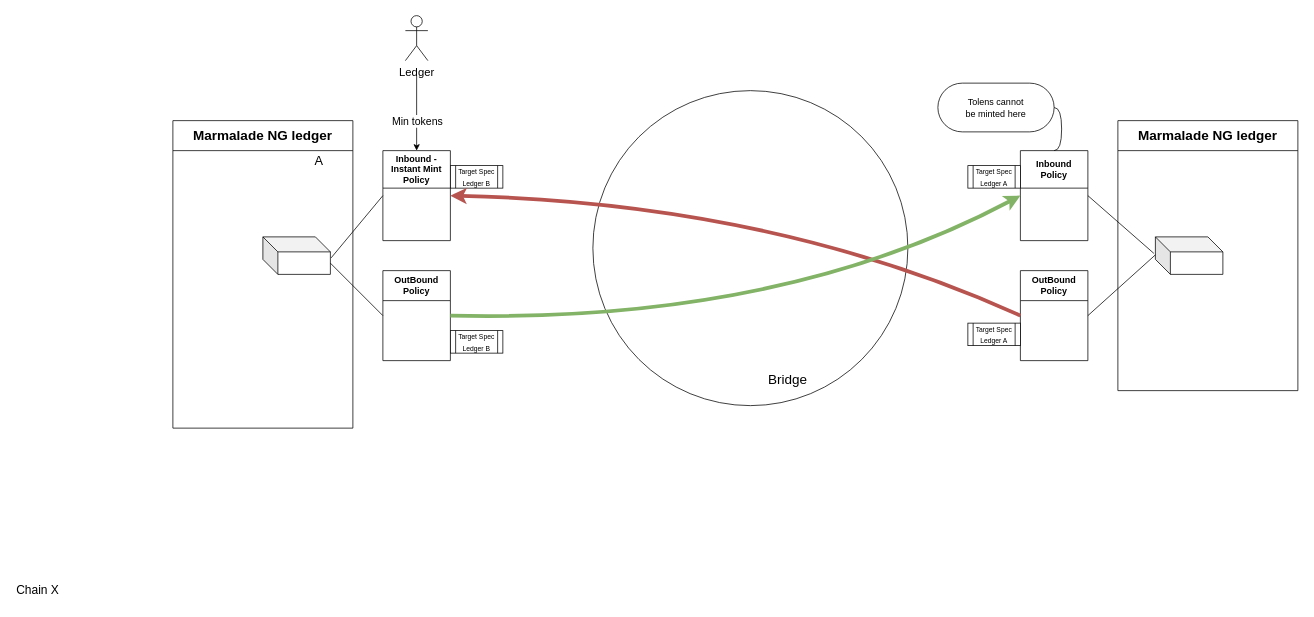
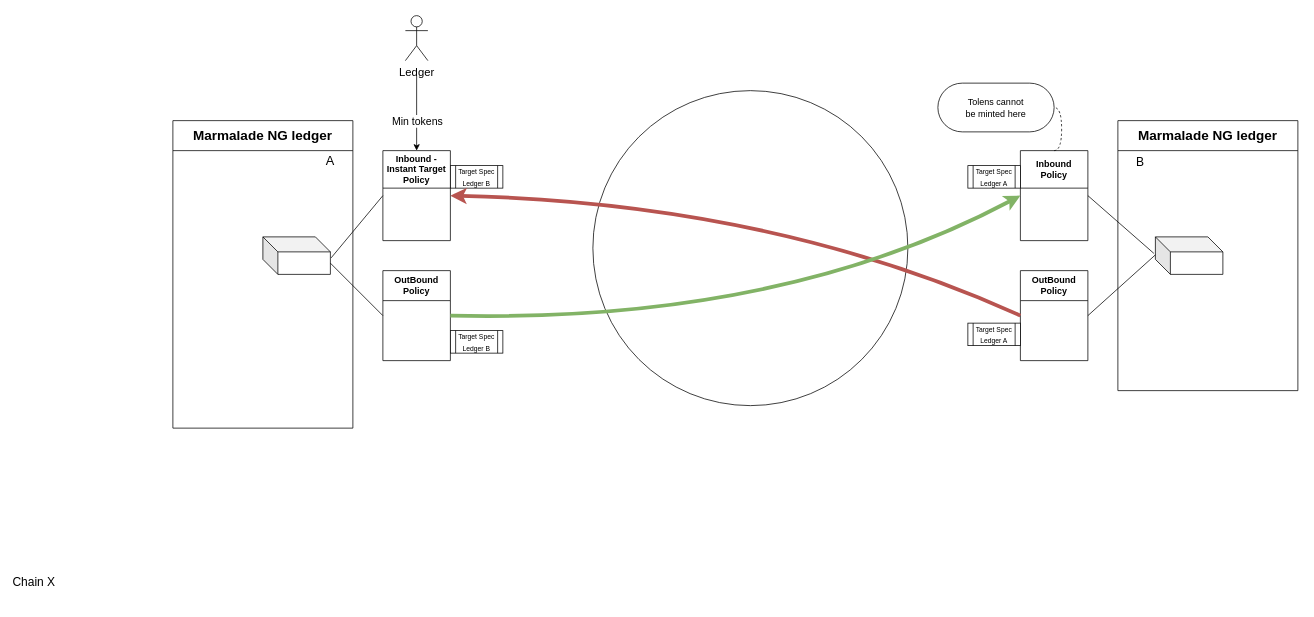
edge "Tolens cannot be minted here" -- "Inbound Policy": style solid -> dashed
node "A": moved (319, 162) -> (330, 162)
node "B": added
node "Inbound - Instant Mint Policy": label "Inbound - Instant Mint Policy" -> "Inbound - Instant Target Policy"
node "Bridge": removed
node "Chain X": moved (38, 589) -> (34, 582)
